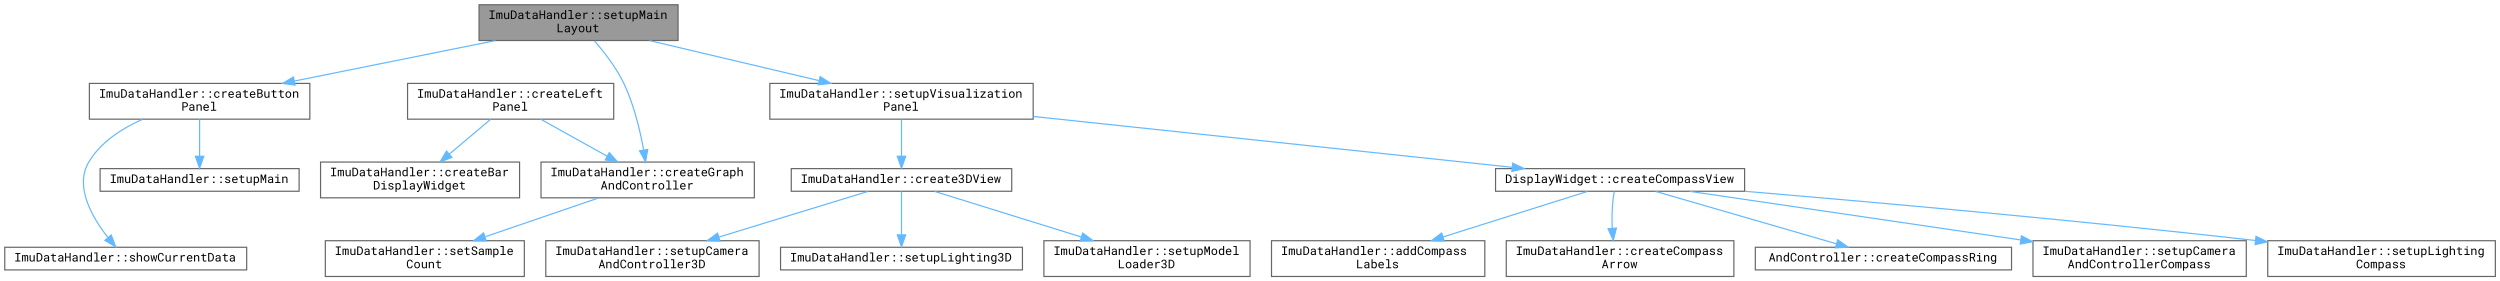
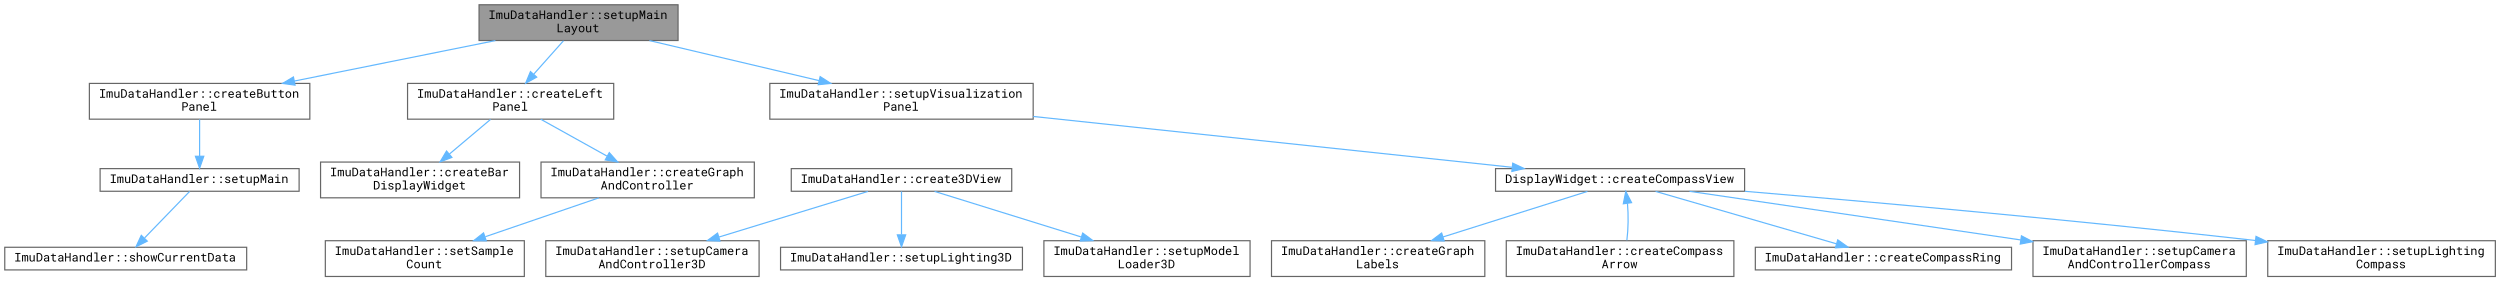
edge "ImuDataHandler::setupMain Layout" -> "ImuDataHandler::createGraph AndController": now "ImuDataHandler::setupMain Layout" -> "ImuDataHandler::createLeft Panel"
edge "ImuDataHandler::setupVisualization Panel" -> "ImuDataHandler::create3DView": removed
edge "ImuDataHandler::createButton Panel" -> "ImuDataHandler::showCurrentData": now "ImuDataHandler::setupMain" -> "ImuDataHandler::showCurrentData"
edge "DisplayWidget::createCompassView" -> "ImuDataHandler::createCompass Arrow": reversed
node "ImuDataHandler::addCompass Labels": label "ImuDataHandler::addCompass Labels" -> "ImuDataHandler::createGraph Labels"
node "AndController::createCompassRing": label "AndController::createCompassRing" -> "ImuDataHandler::createCompassRing"
